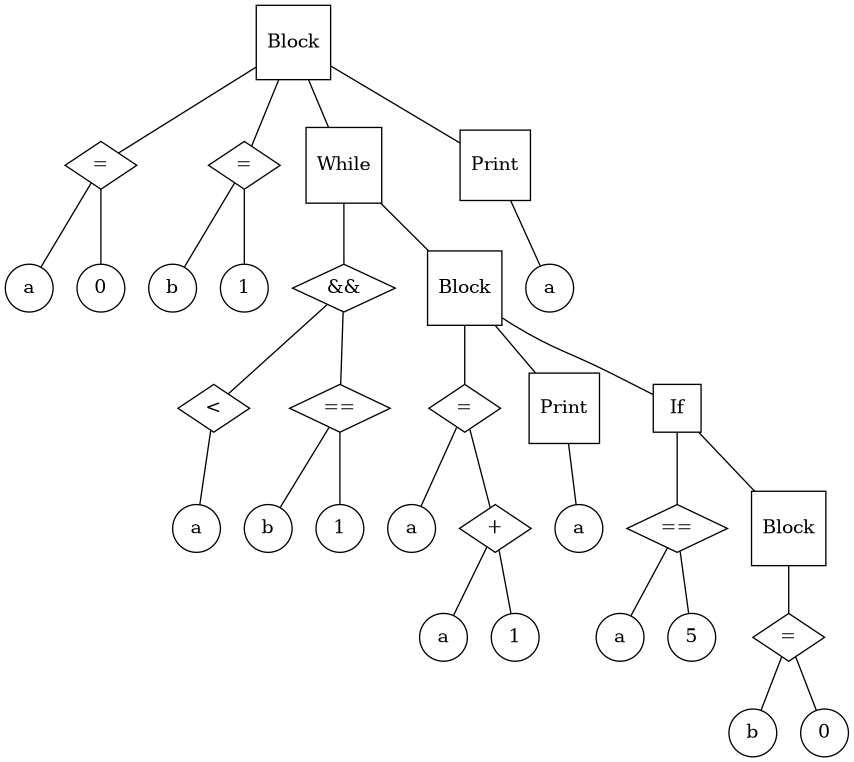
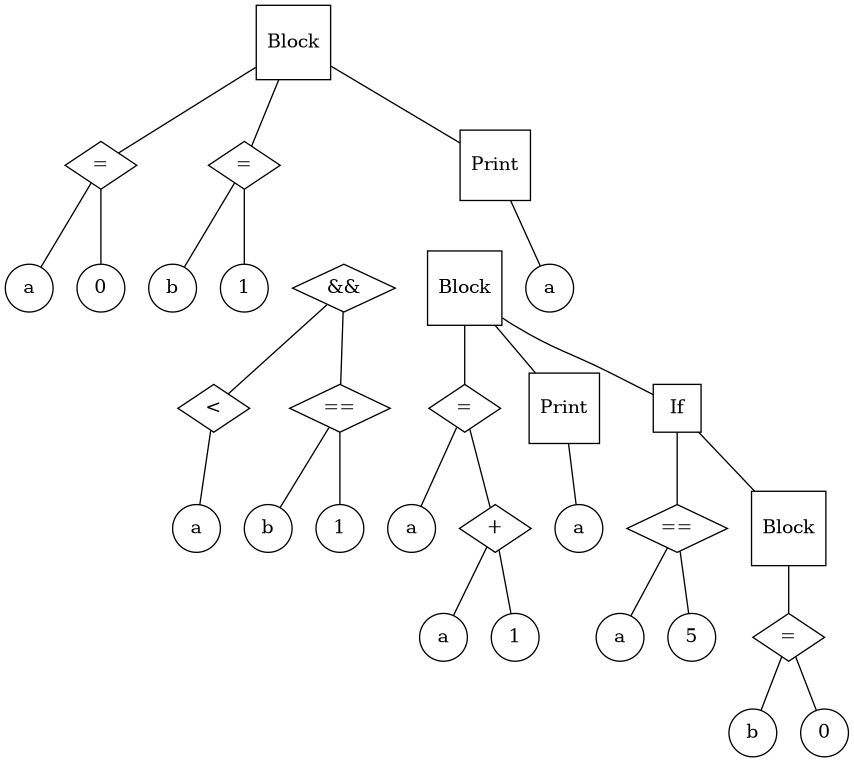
node "While": removed
